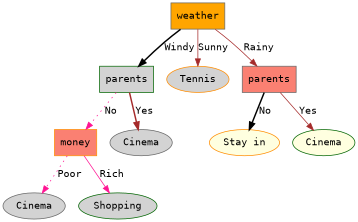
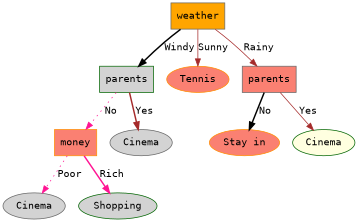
node "Tennis": fillcolor lightgrey -> salmon
node "Stay in": fillcolor lightyellow -> salmon
edge "money" -> "Shopping": style solid -> bold
